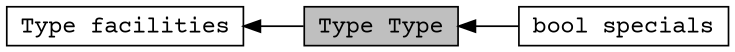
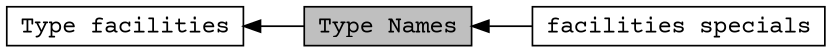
node "Type Type": label "Type Type" -> "Type Names"
node "bool specials": label "bool specials" -> "facilities specials"
